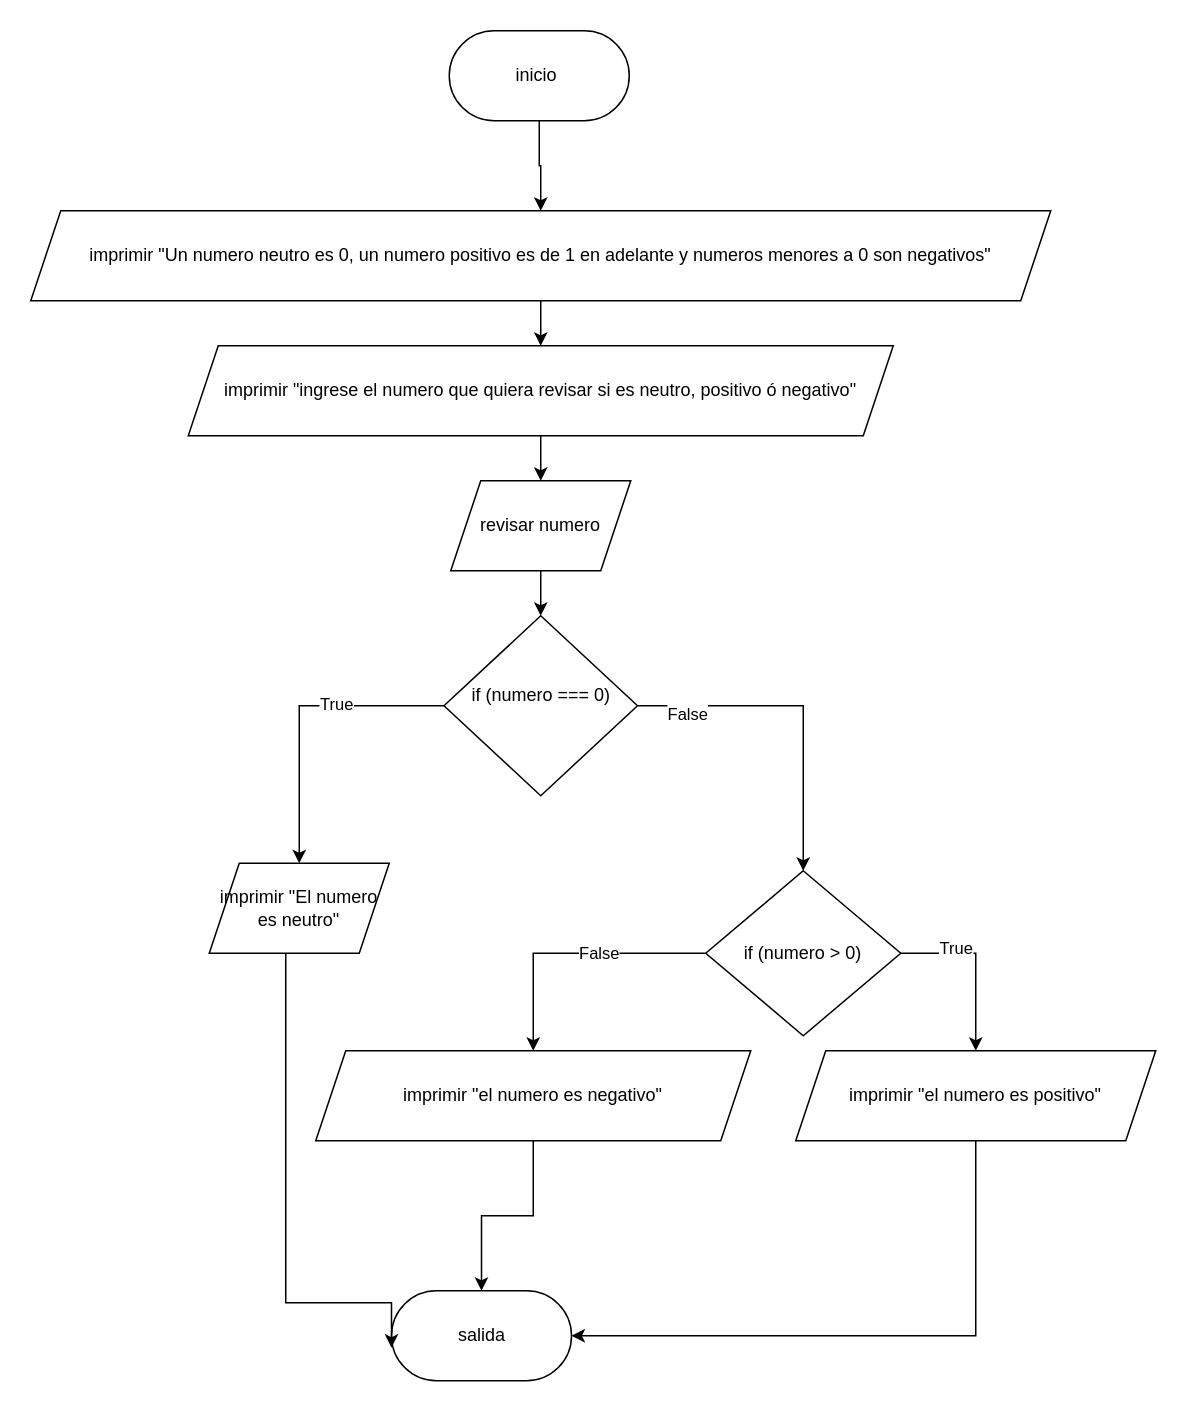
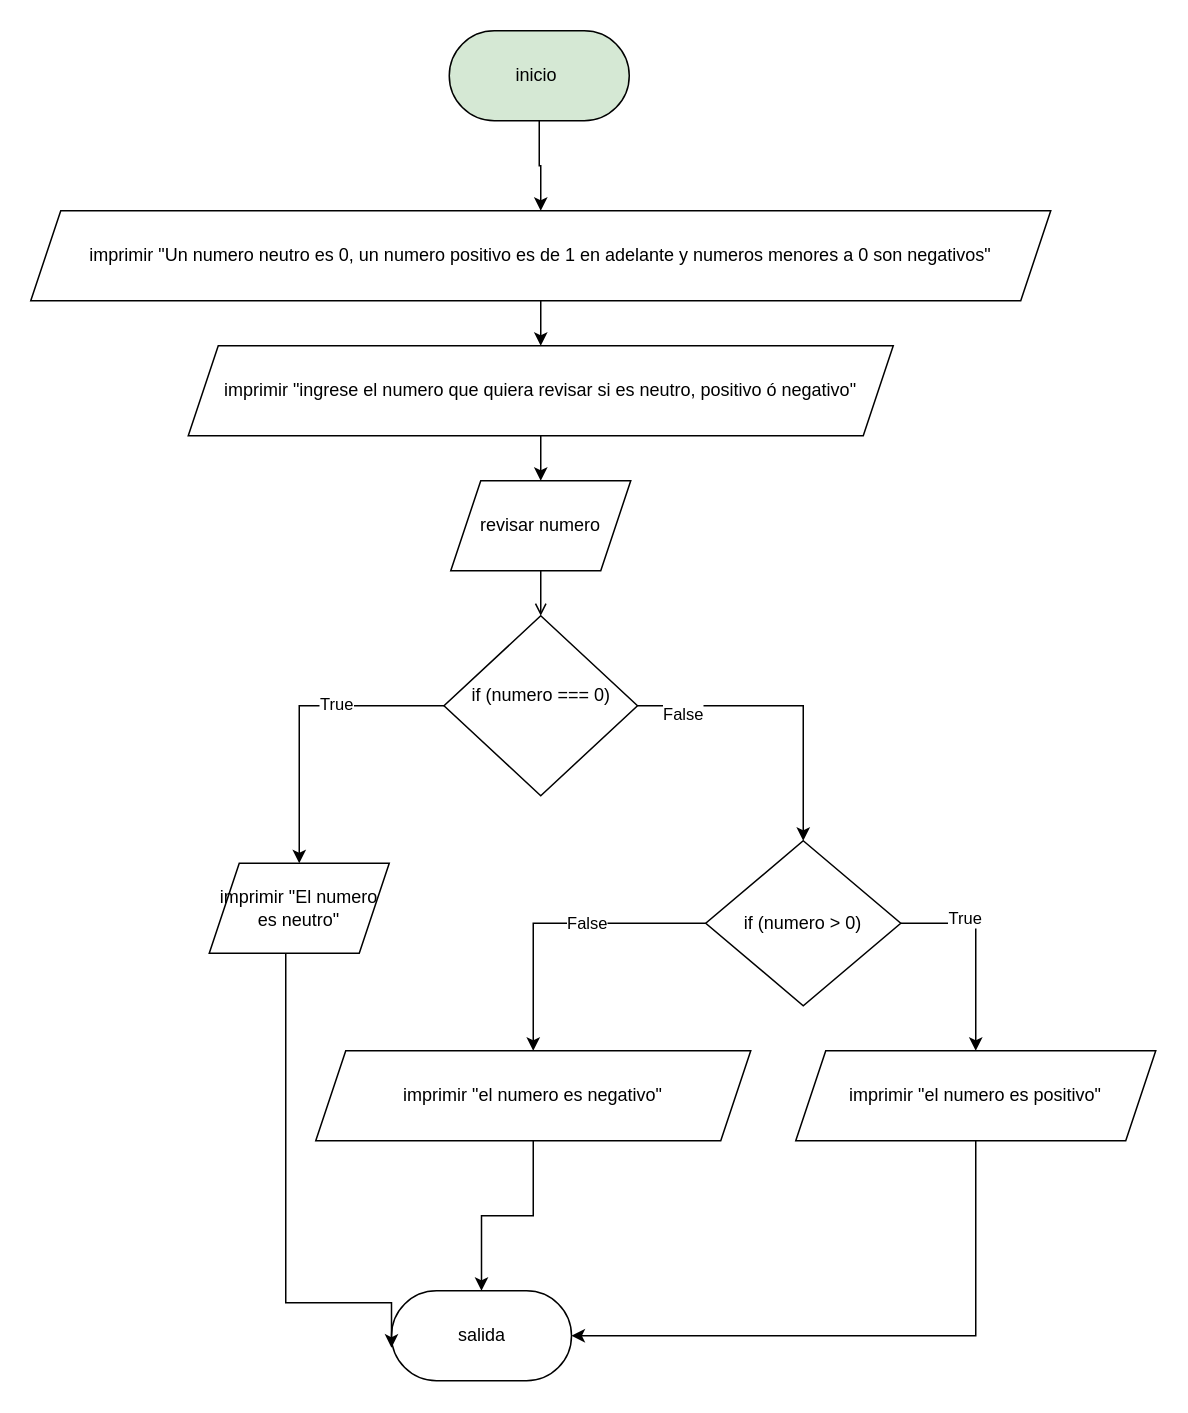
node "inicio": fillcolor #ffffff -> #d5e8d4
edge "revisar numero" -> "if (numero === 0)": arrowhead classic -> open
node "if (numero > 0)": moved (803, 953) -> (803, 923)
